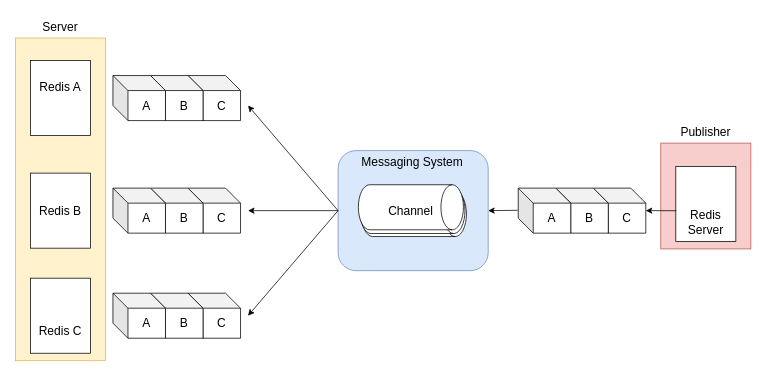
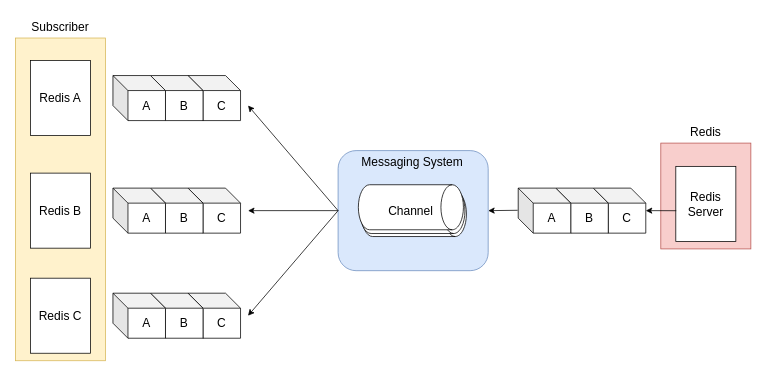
node "Server": label "Server" -> "Subscriber"
node "Redis A": moved (60, 87) -> (60, 98)
node "Publisher": label "Publisher" -> "Redis"
node "Redis Server": moved (705, 222) -> (705, 204)
node "Redis C": moved (60, 330) -> (60, 315)
